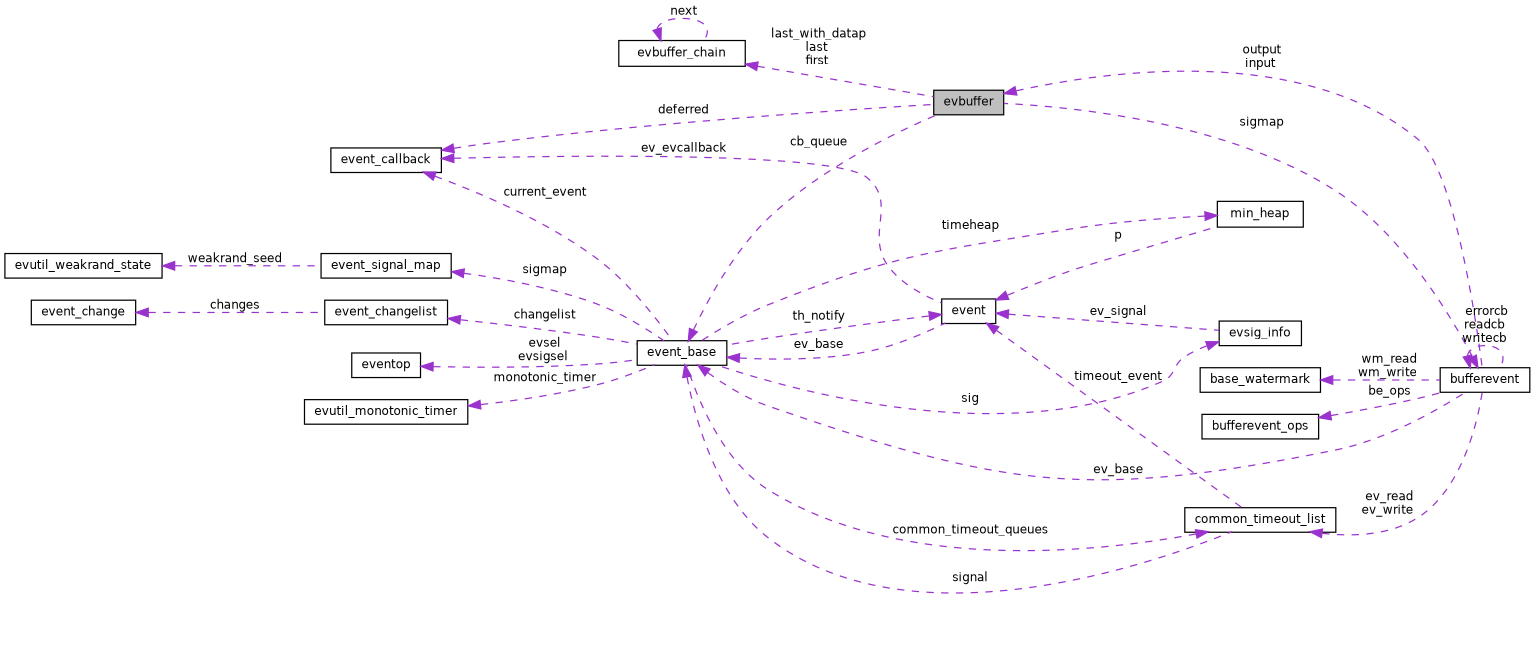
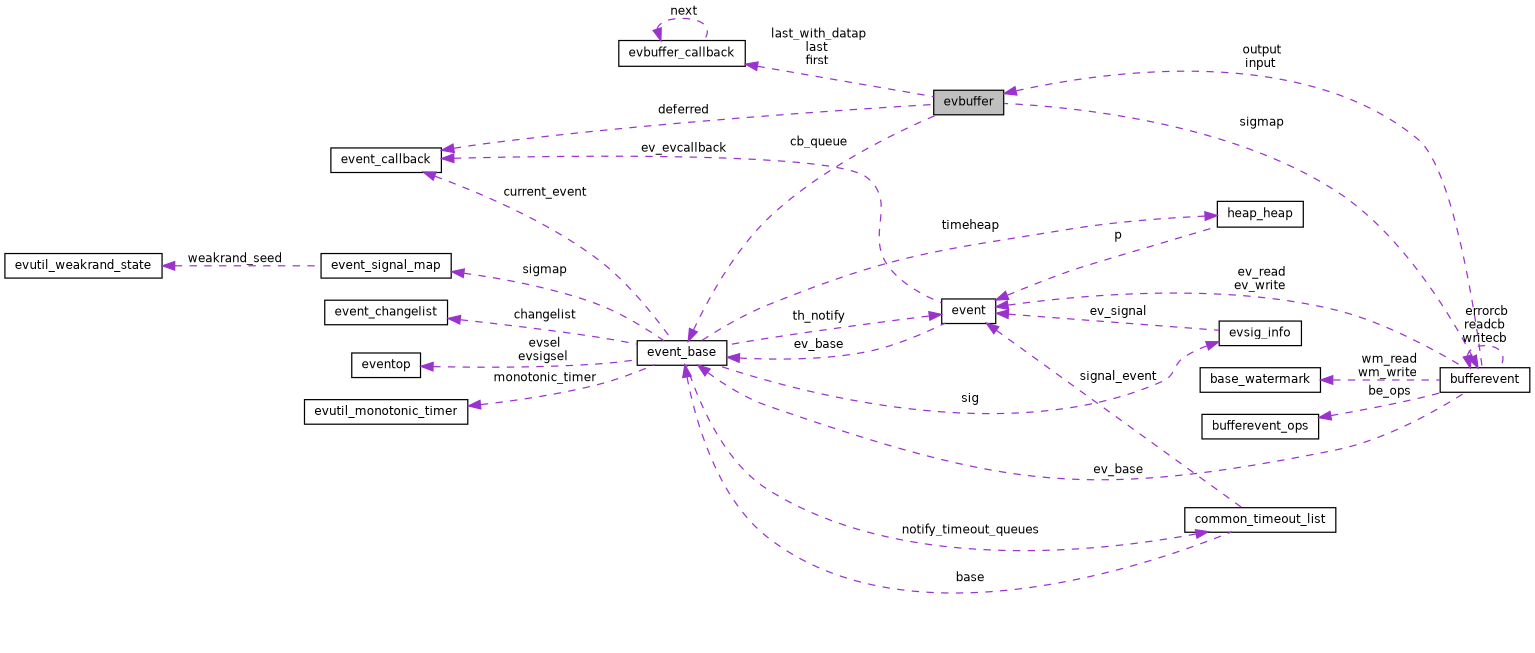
node "evbuffer_chain": label "evbuffer_chain" -> "evbuffer_callback"
node "min_heap": label "min_heap" -> "heap_heap"
node "event_change": removed
edge "common_timeout_list" -> "event": label " timeout_event" -> " signal_event"
edge "bufferevent" -> "common_timeout_list": now "bufferevent" -> "event"
edge "event_base" -> "common_timeout_list": label " common_timeout_queues" -> " notify_timeout_queues"
edge "common_timeout_list" -> "event_base": label " signal" -> " base"
